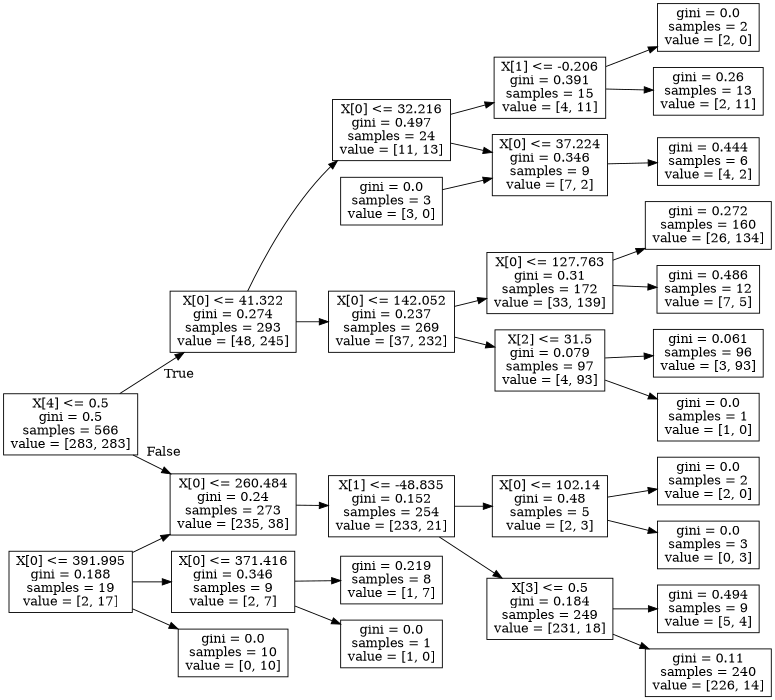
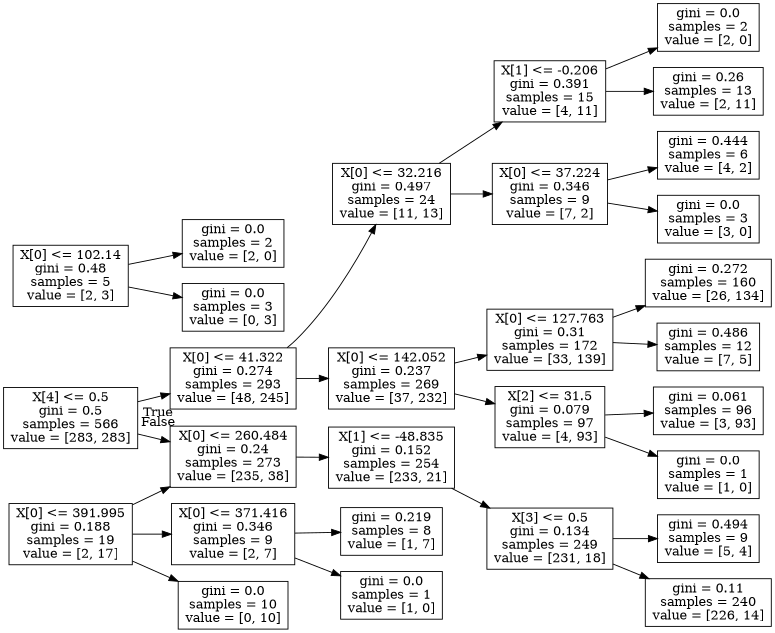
edge "gini = 0.0 samples = 3 value = [3, 0]" -> "X[0] <= 37.224 gini = 0.346 samples = 9 value = [7, 2]": reversed
edge "X[1] <= -48.835 gini = 0.152 samples = 254 value = [233, 21]" -> "X[0] <= 102.14 gini = 0.48 samples = 5 value = [2, 3]": removed
node "X[3] <= 0.5 gini = 0.184 samples = 249 value = [231, 18]": label "X[3] <= 0.5 gini = 0.184 samples = 249 value = [231, 18]" -> "X[3] <= 0.5 gini = 0.134 samples = 249 value = [231, 18]"
